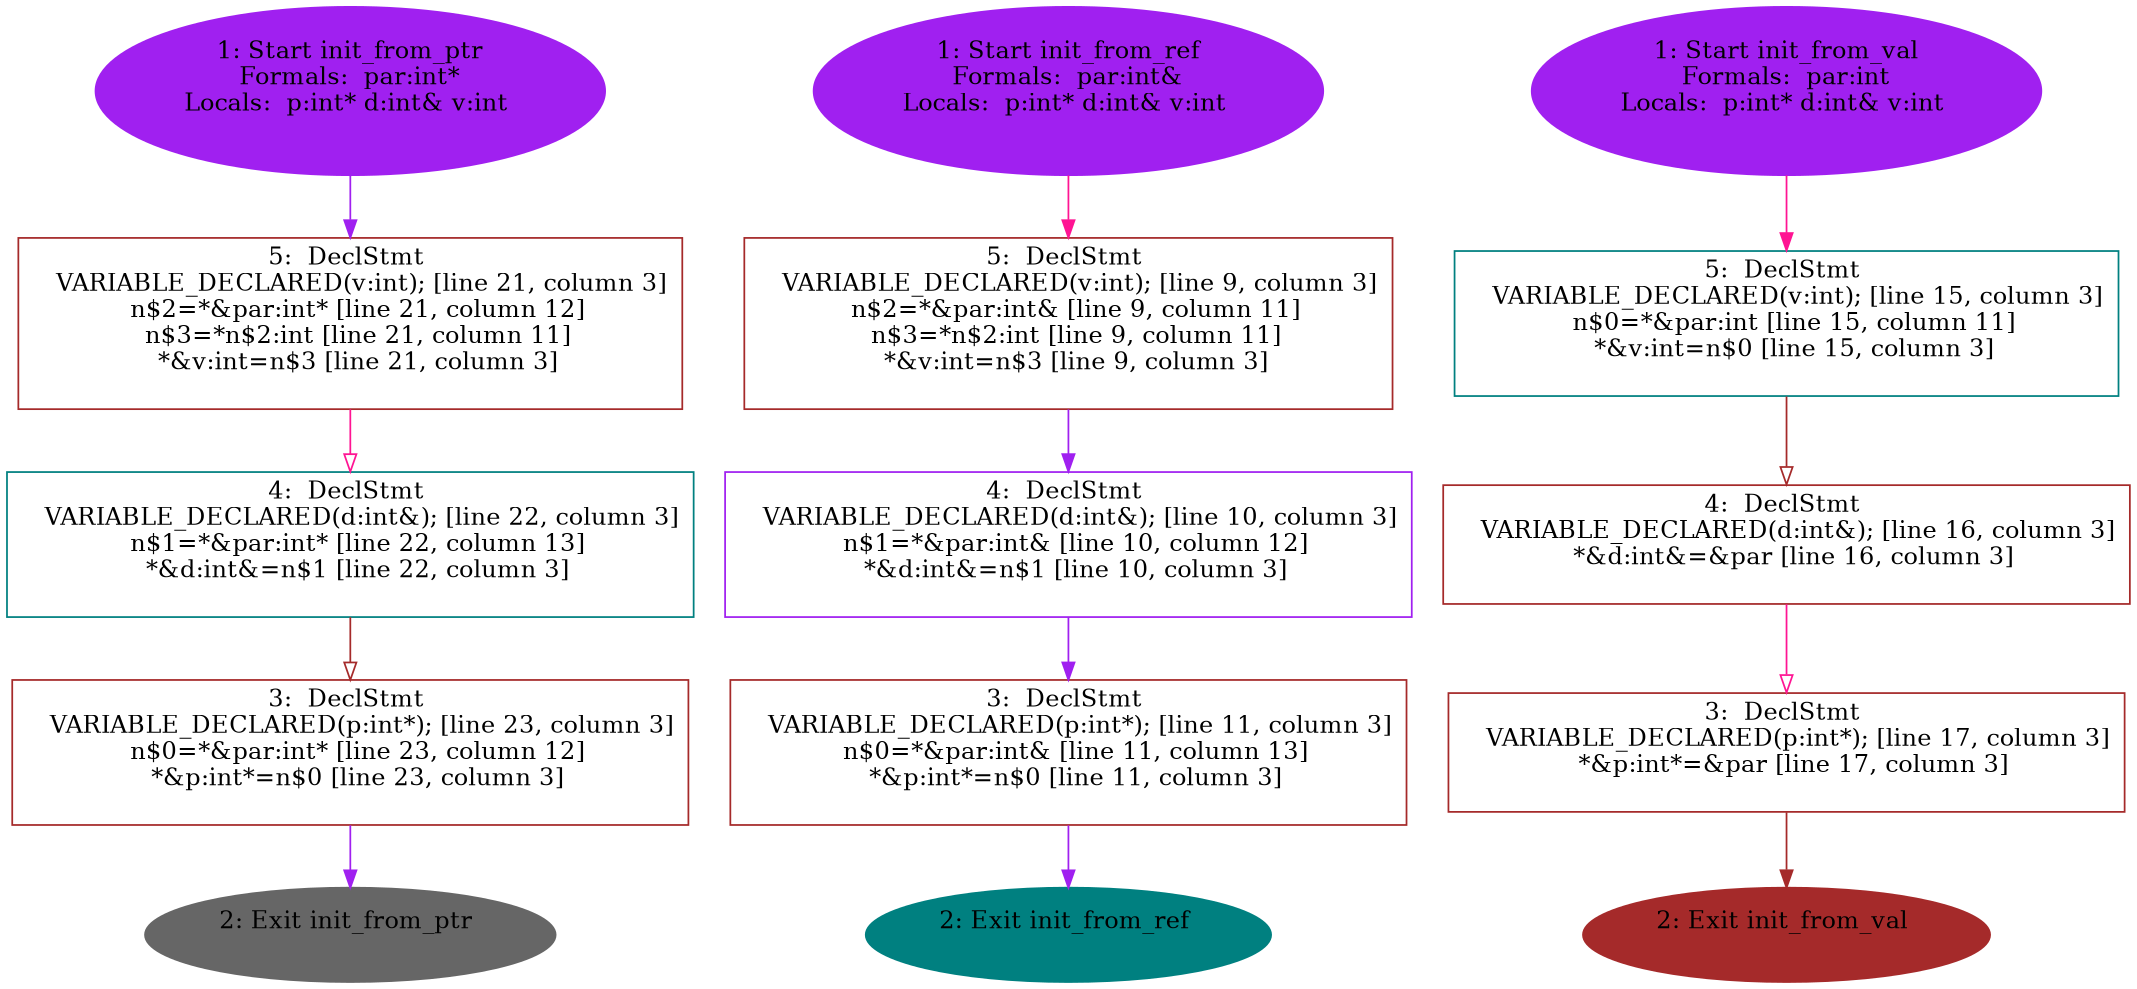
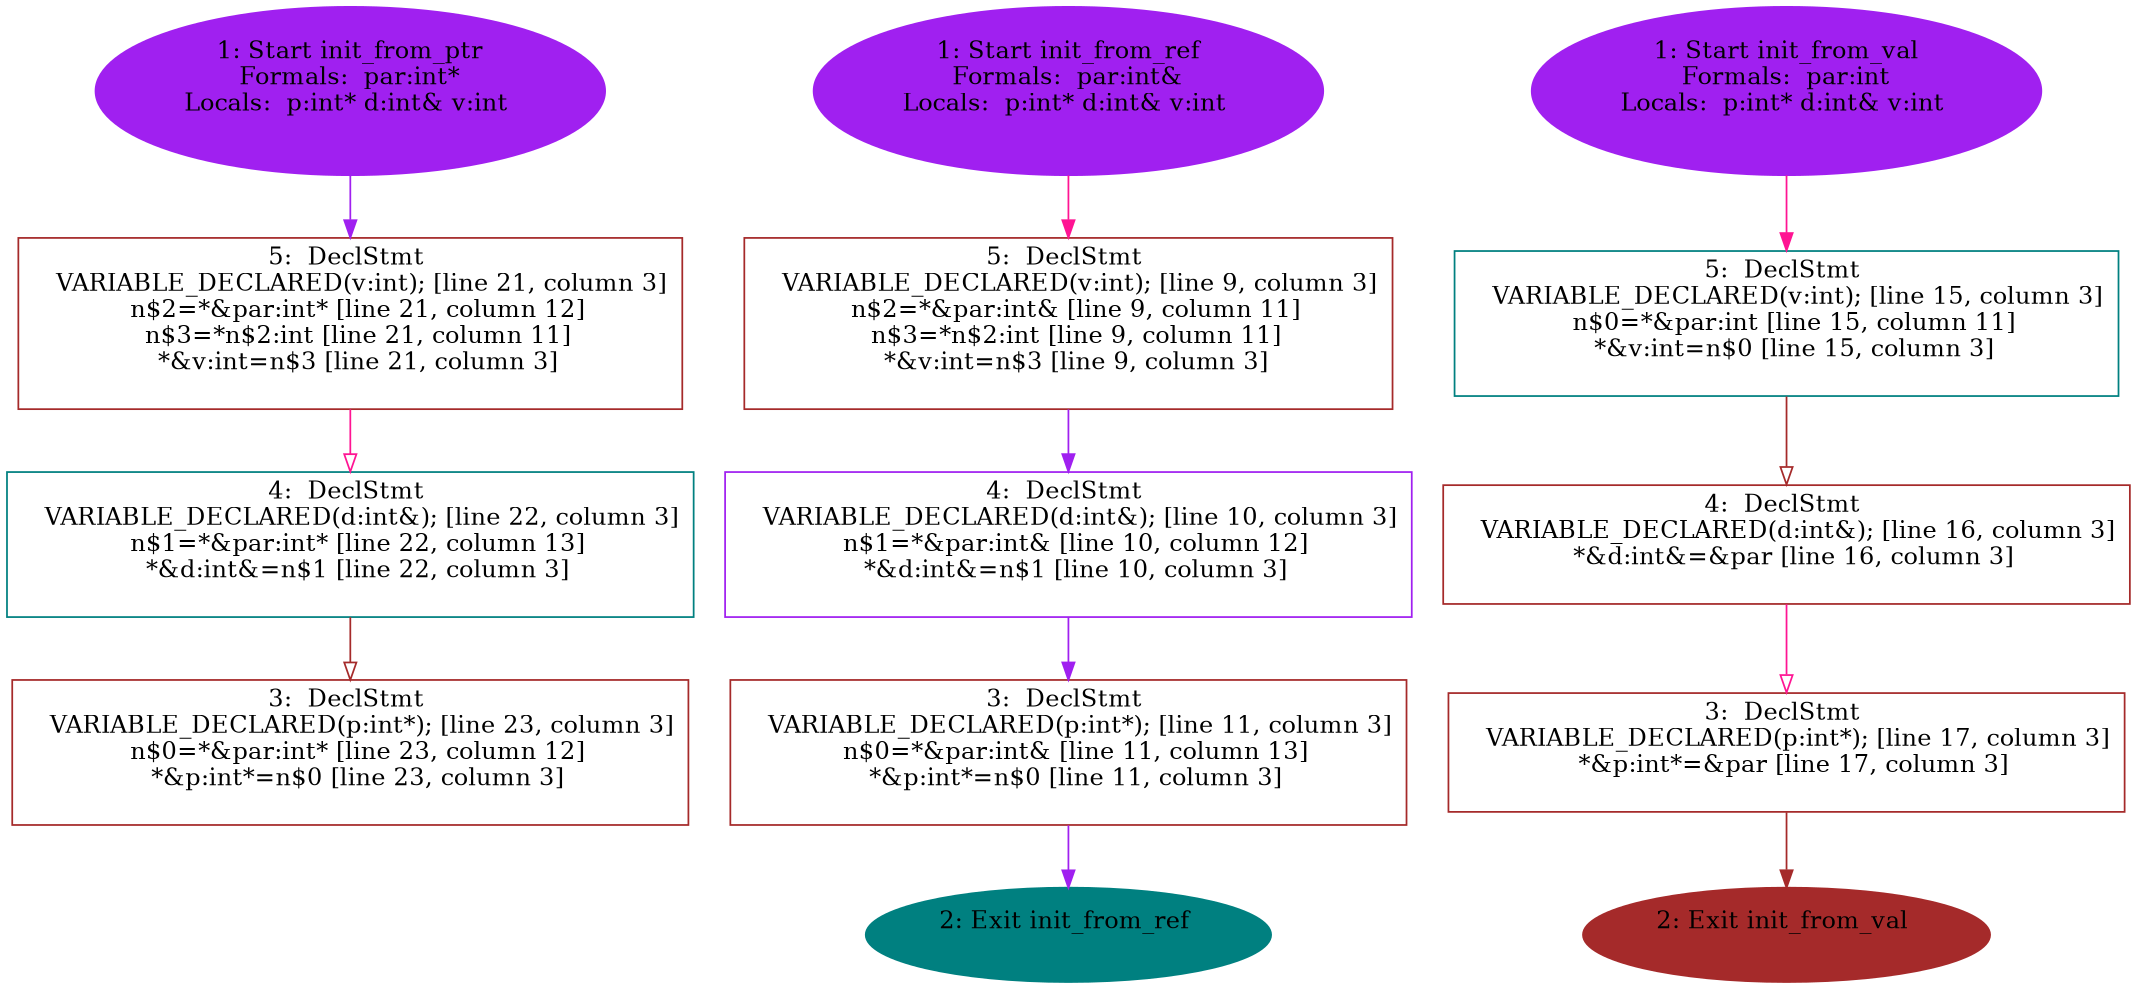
node "2: Exit init_from_ptr": removed
